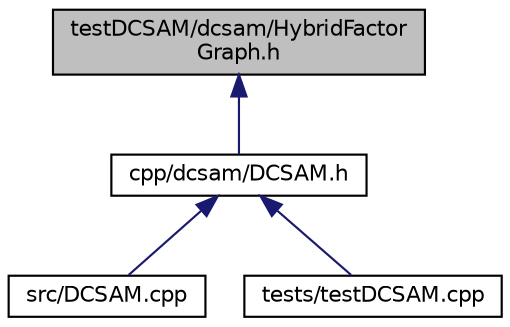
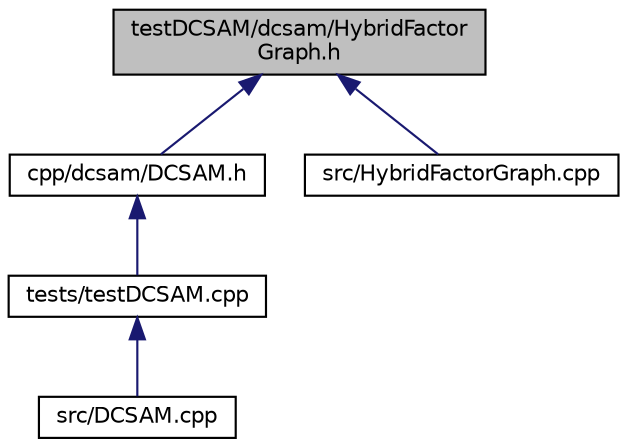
node "src/HybridFactorGraph.cpp": added
edge "src/DCSAM.cpp" -> "cpp/dcsam/DCSAM.h": now "src/DCSAM.cpp" -> "tests/testDCSAM.cpp"
